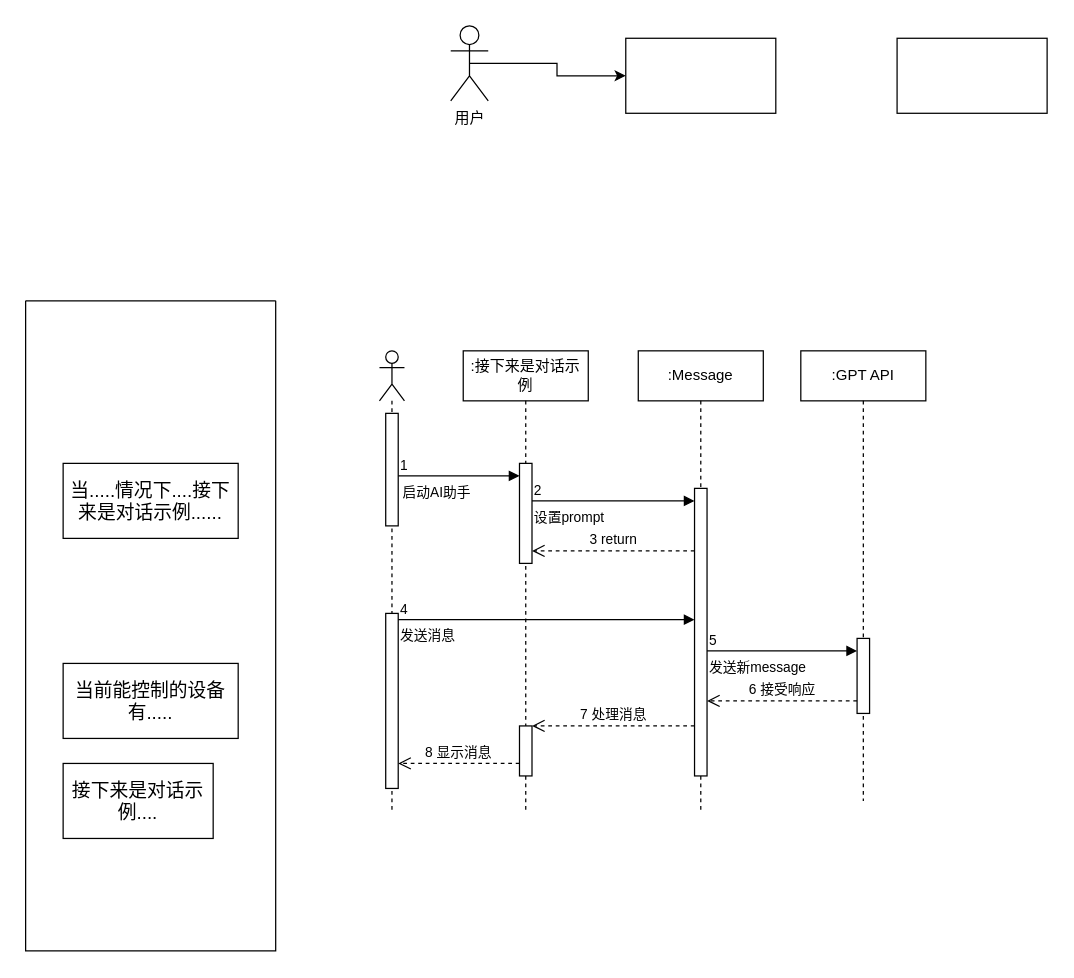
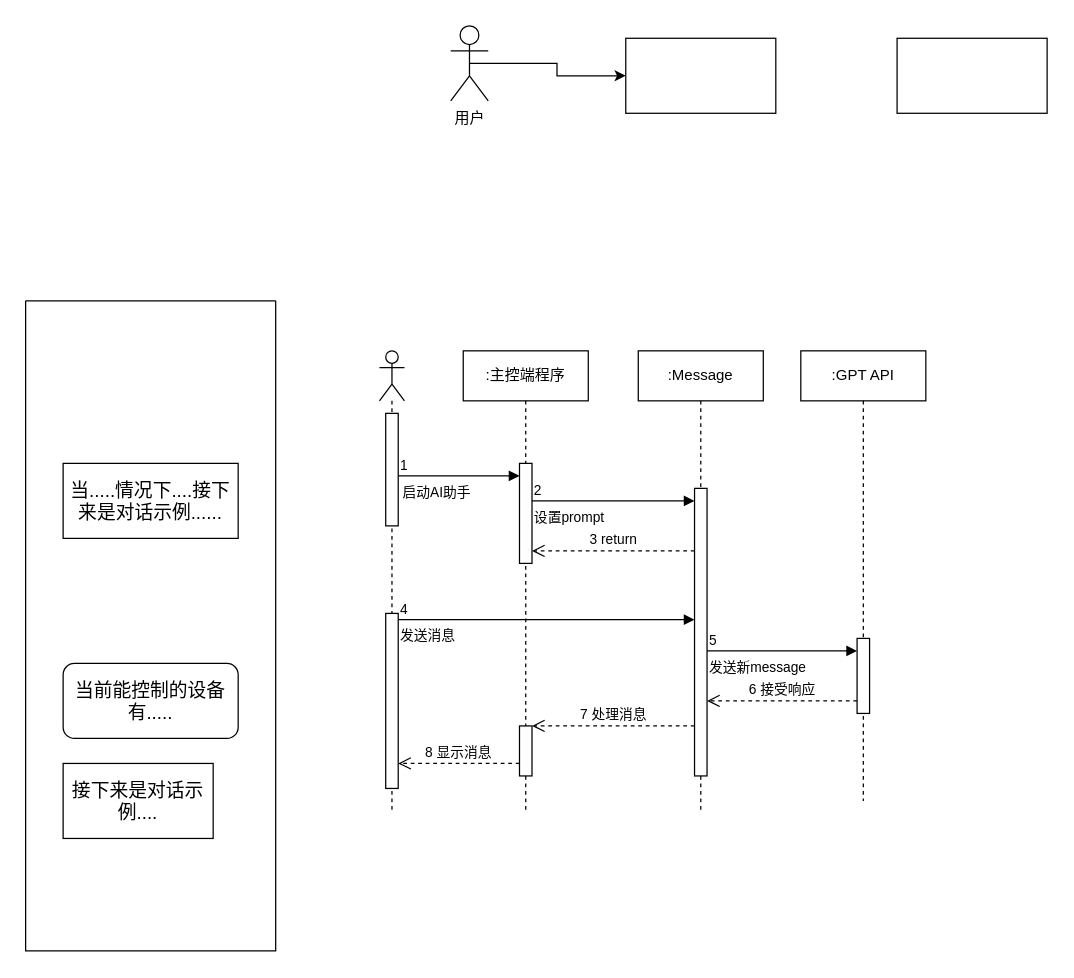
node ":接下来是对话示例": label ":接下来是对话示例" -> ":主控端程序"
node "当前能控制的设备有.....": shape rectangle -> rounded rectangle
